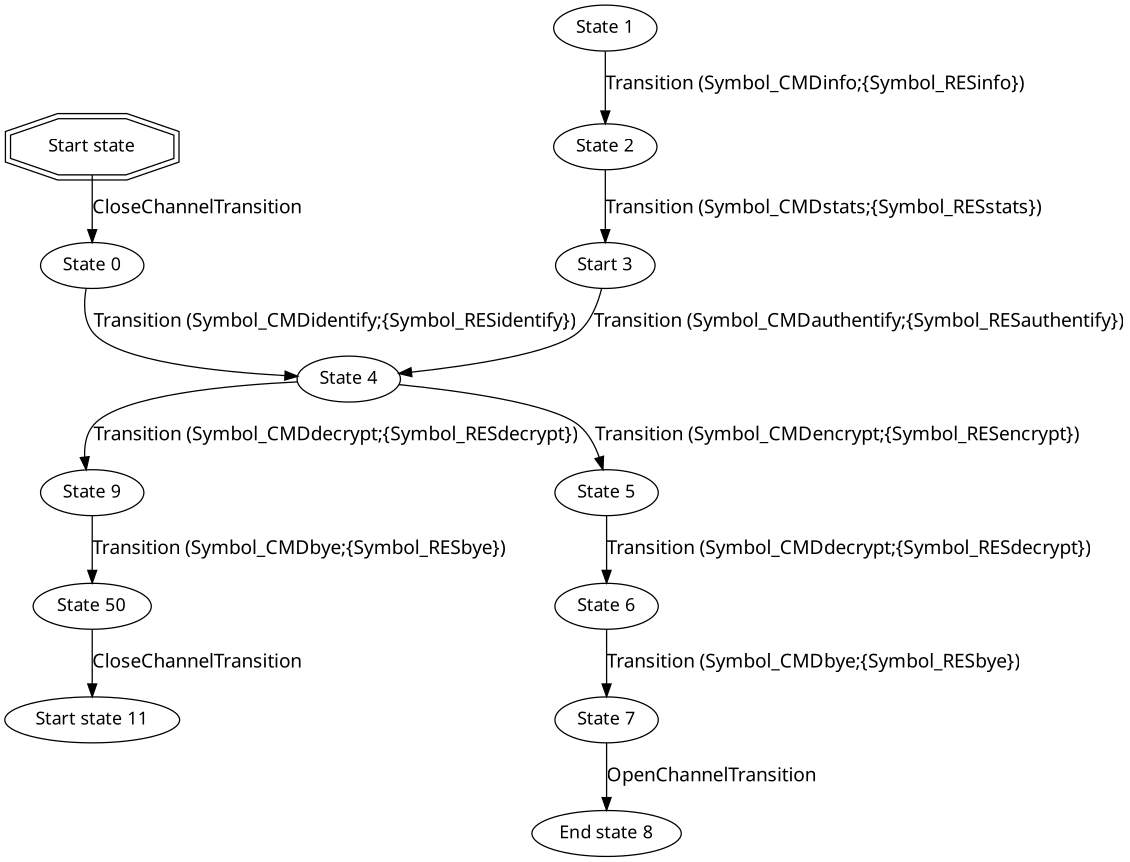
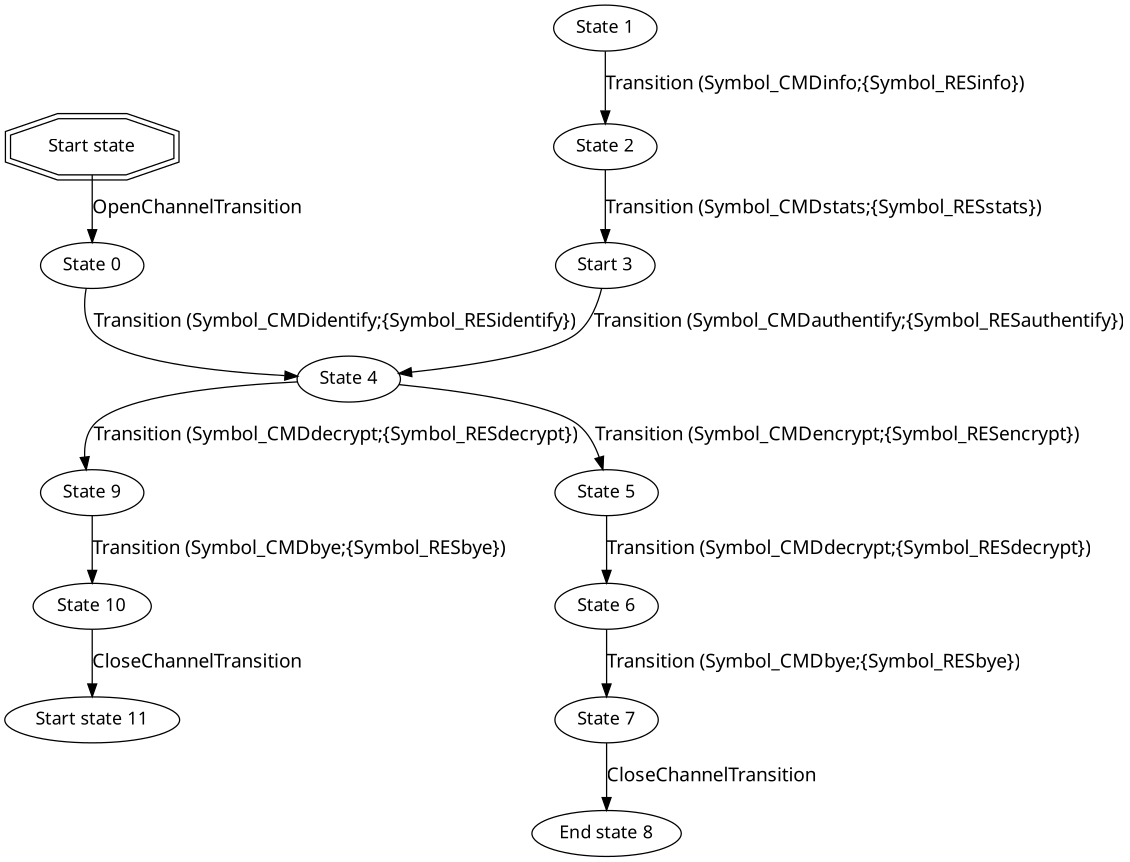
edge "Start state" -> "State 0": label "CloseChannelTransition" -> "OpenChannelTransition"
node "State 50": label "State 50" -> "State 10"
edge "State 7" -> "End state 8": label "OpenChannelTransition" -> "CloseChannelTransition"
